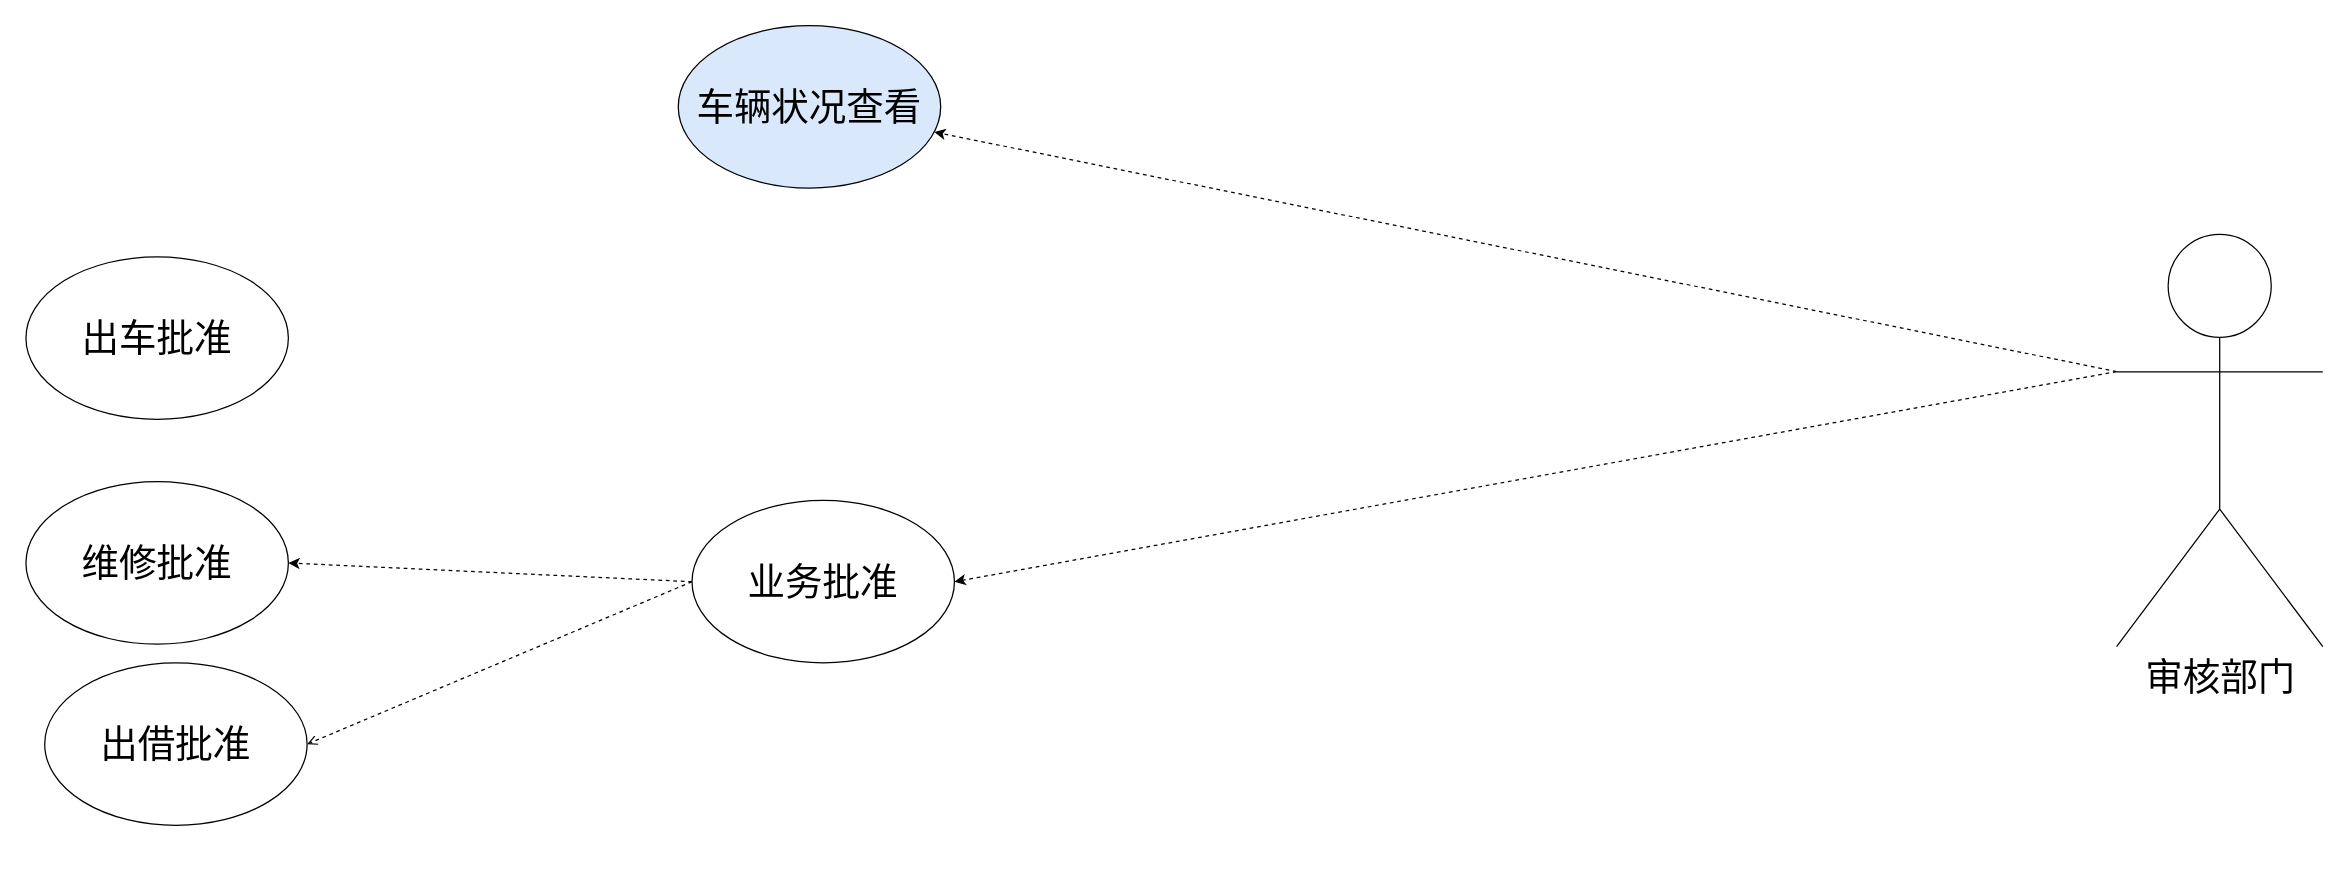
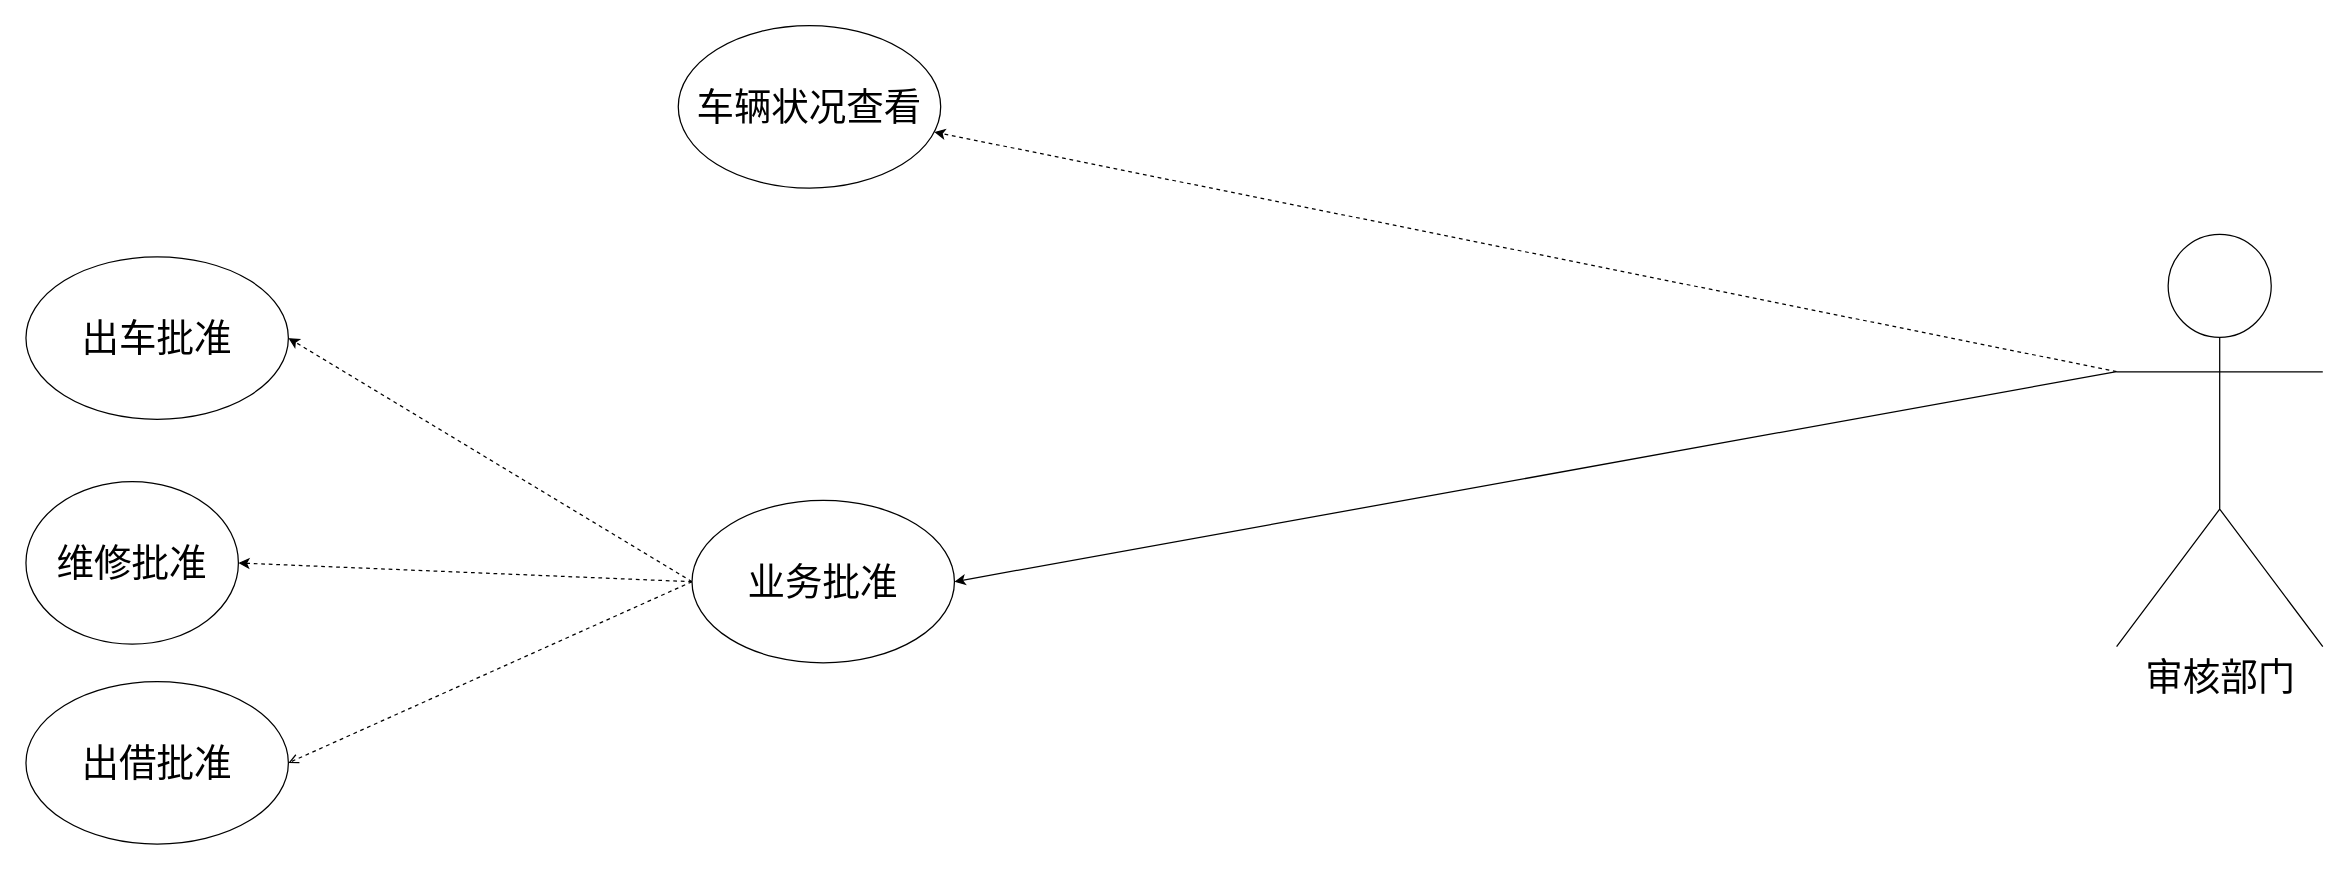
node "车辆状况查看": fillcolor #dae8fc -> #ffffff
edge "业务批准" -> "出车批准": added
edge "审核部门" -> "业务批准": style dashed -> solid
node "维修批准": size 263x163 -> 213x163
node "出借批准": moved (176, 744) -> (157, 763)
